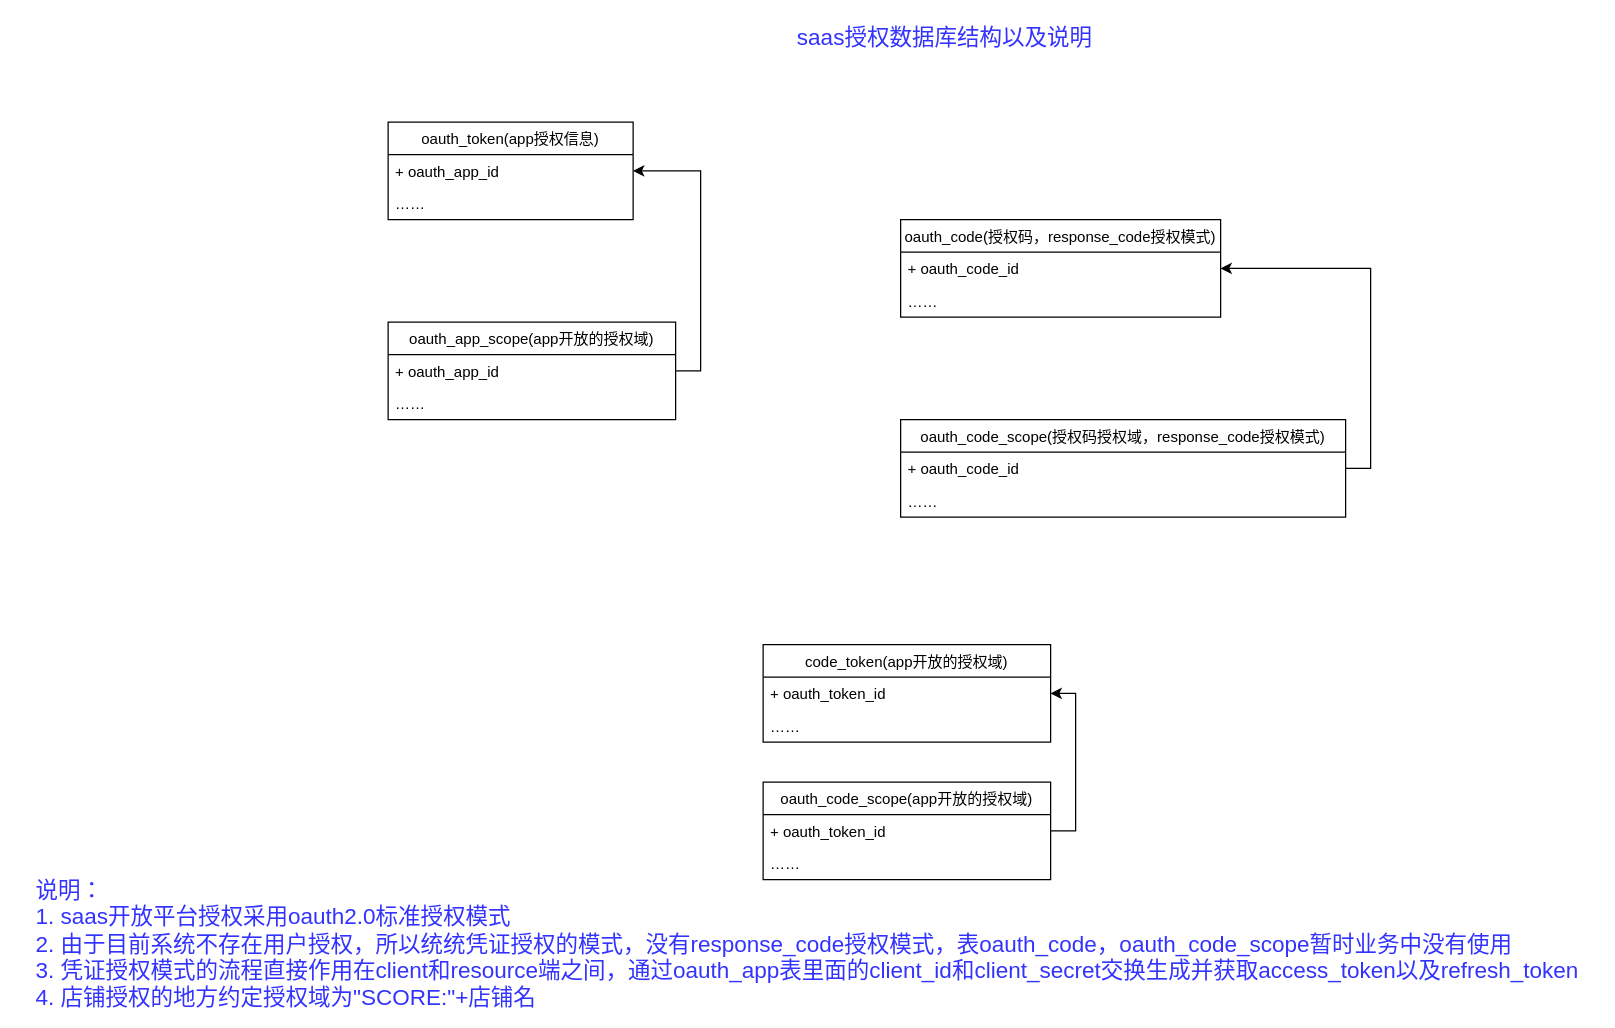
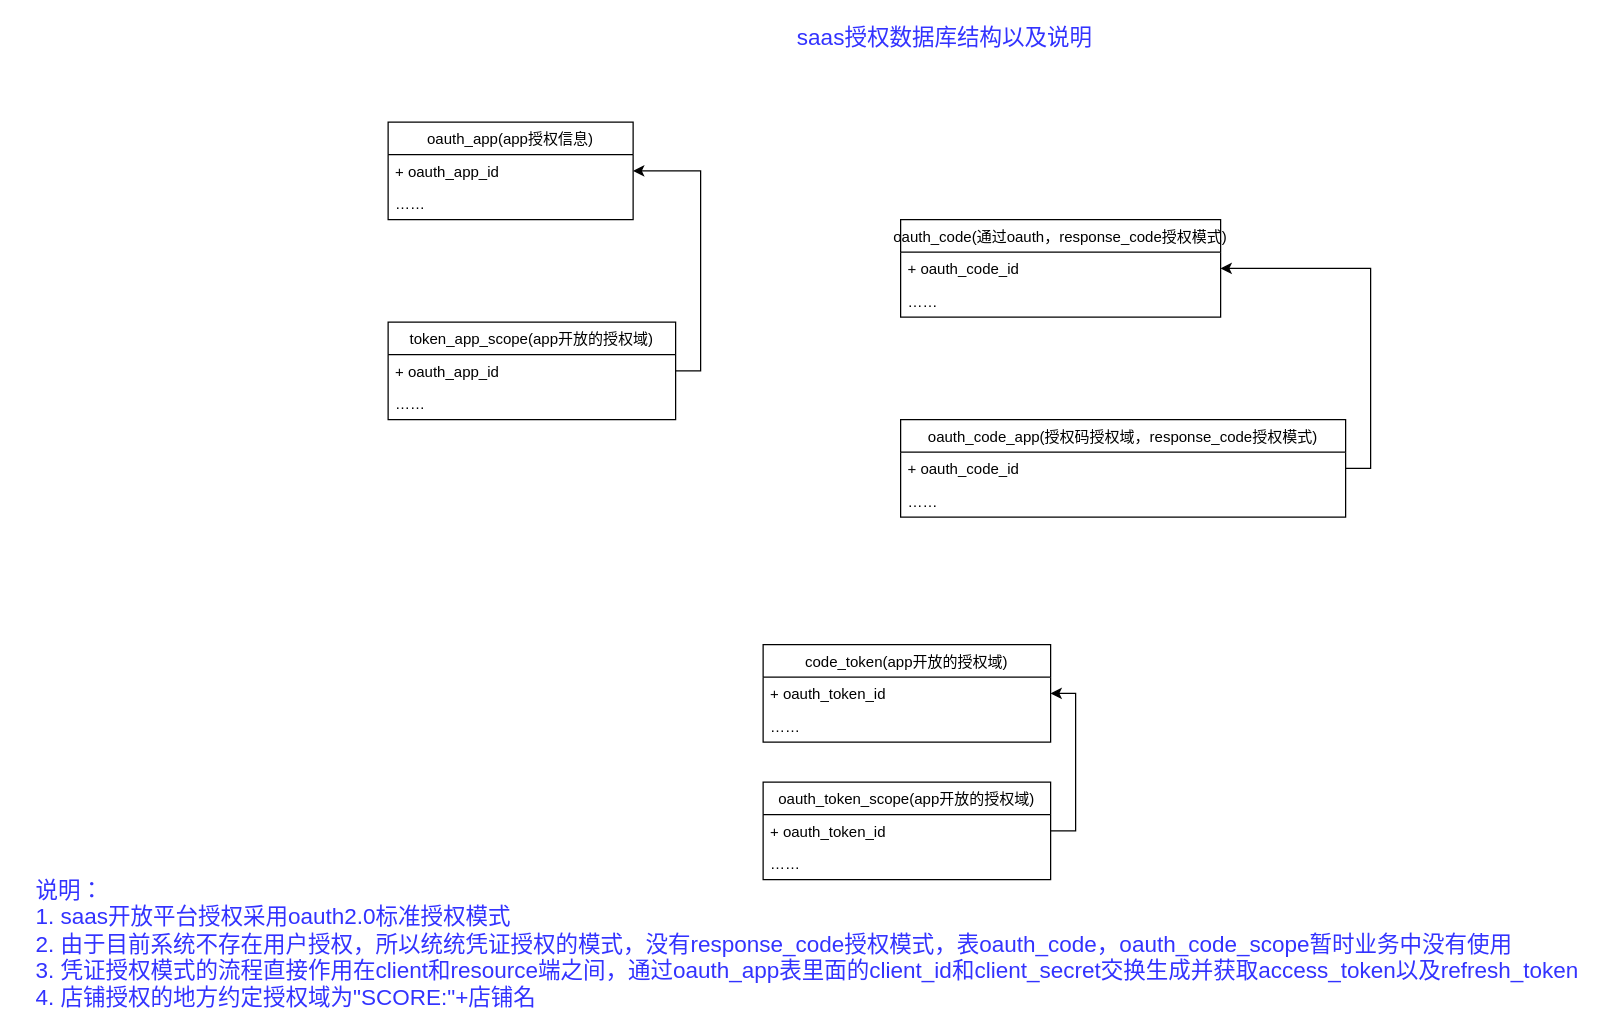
node "oauth_token(app授权信息)": label "oauth_token(app授权信息)" -> "oauth_app(app授权信息)"
node "oauth_code(授权码，response_code授权模式)": label "oauth_code(授权码，response_code授权模式)" -> "oauth_code(通过oauth，response_code授权模式)"
node "oauth_app_scope(app开放的授权域)": label "oauth_app_scope(app开放的授权域)" -> "token_app_scope(app开放的授权域)"
node "oauth_code_scope(授权码授权域，response_code授权模式)": label "oauth_code_scope(授权码授权域，response_code授权模式)" -> "oauth_code_app(授权码授权域，response_code授权模式)"
node "oauth_code_scope(app开放的授权域)": label "oauth_code_scope(app开放的授权域)" -> "oauth_token_scope(app开放的授权域)"
